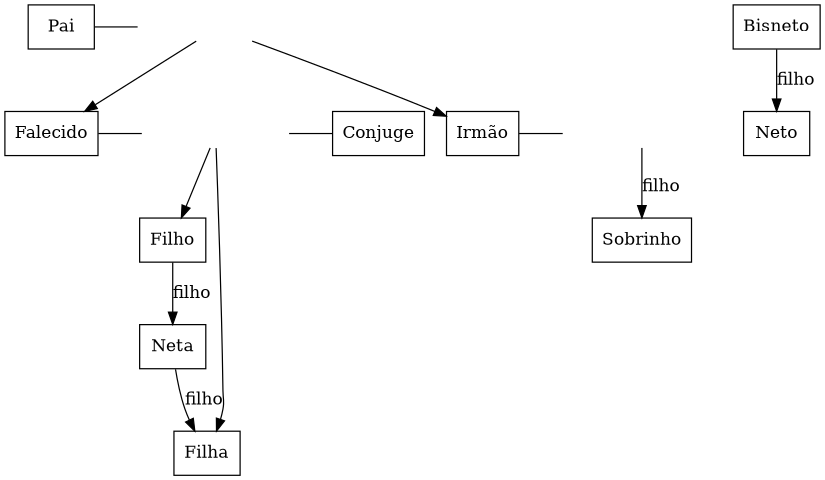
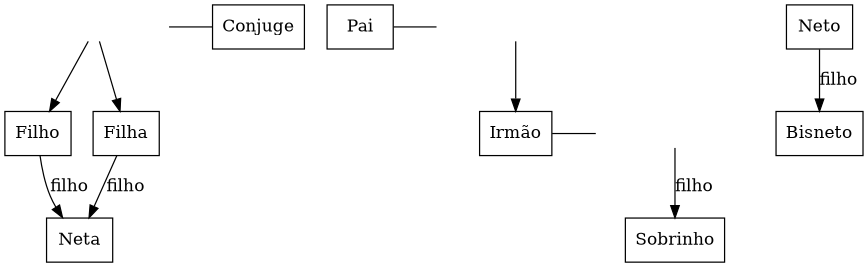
edge "Bisneto" -> "Neto": reversed
node "Falecido": removed
edge "Neta" -> "Filha": reversed
